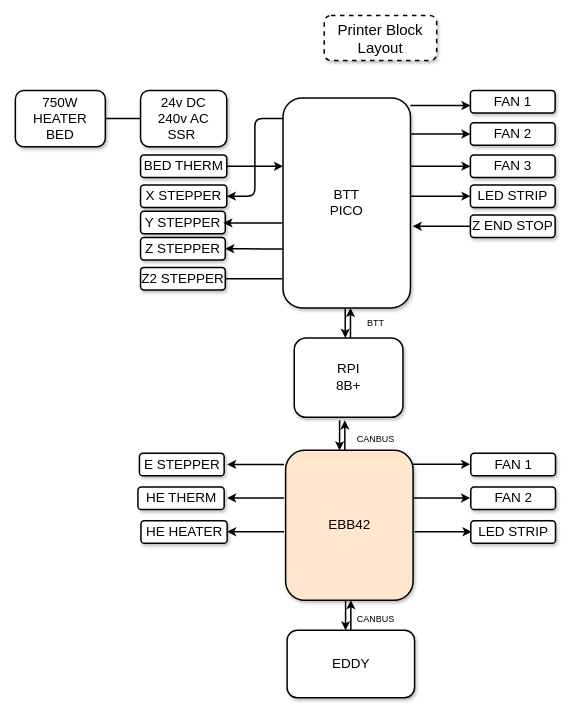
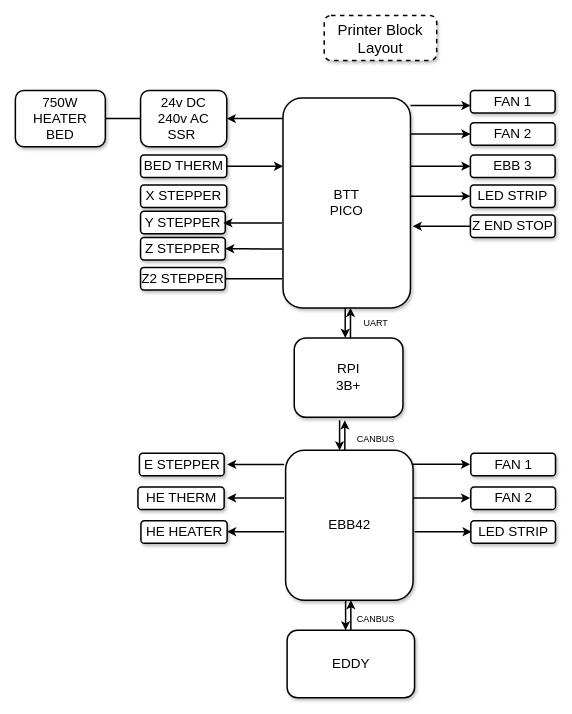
edge "BTT PICO" -> "X STEPPER": now "BTT PICO" -> "24v DC 240v AC SSR"
node "FAN 3": label "FAN 3" -> "EBB 3"
node "BTT": label "BTT" -> "UART"
node "RPI 8B+": label "RPI 8B+" -> "RPI 3B+"
node "EBB42": fillcolor #ffe6cc -> #ffffff
